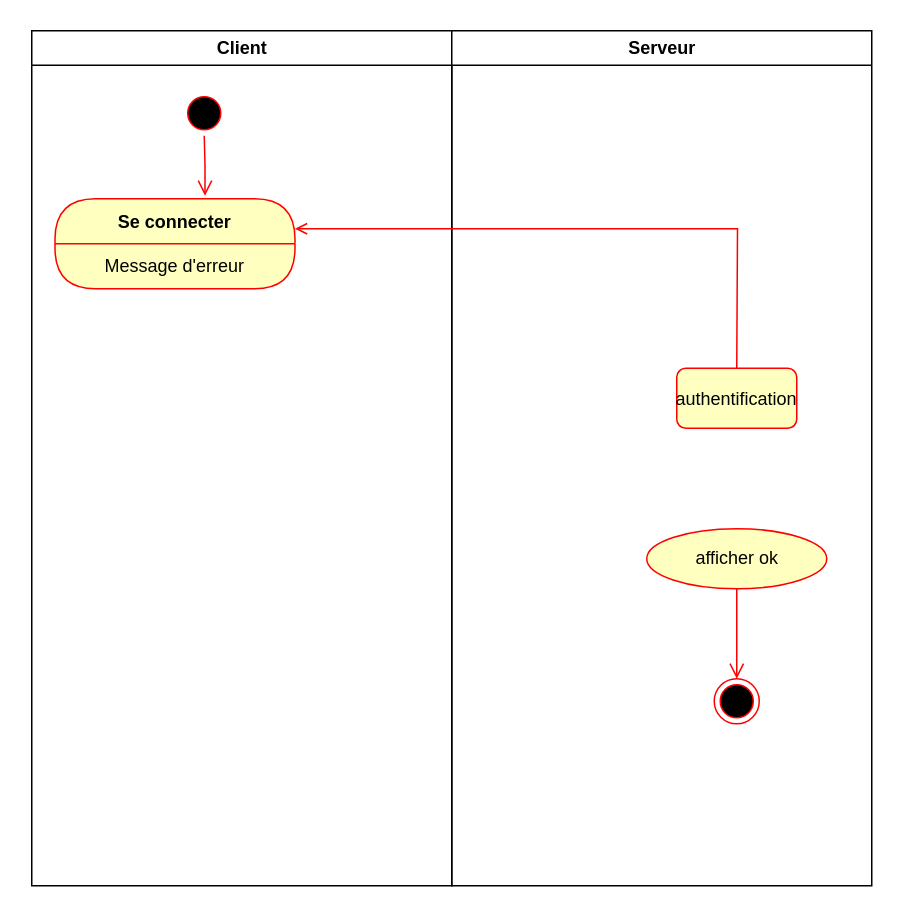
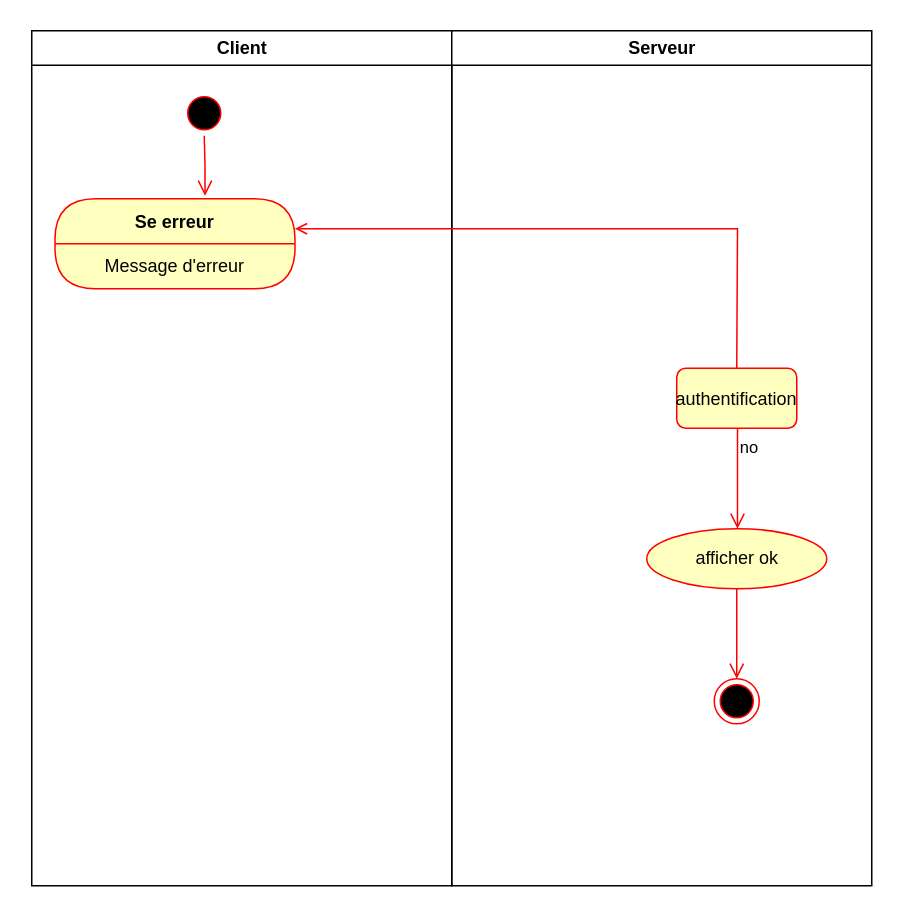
node "Se connecter": label "Se connecter" -> "Se erreur"
edge "authentification" -> "afficher ok": added, label "no"
